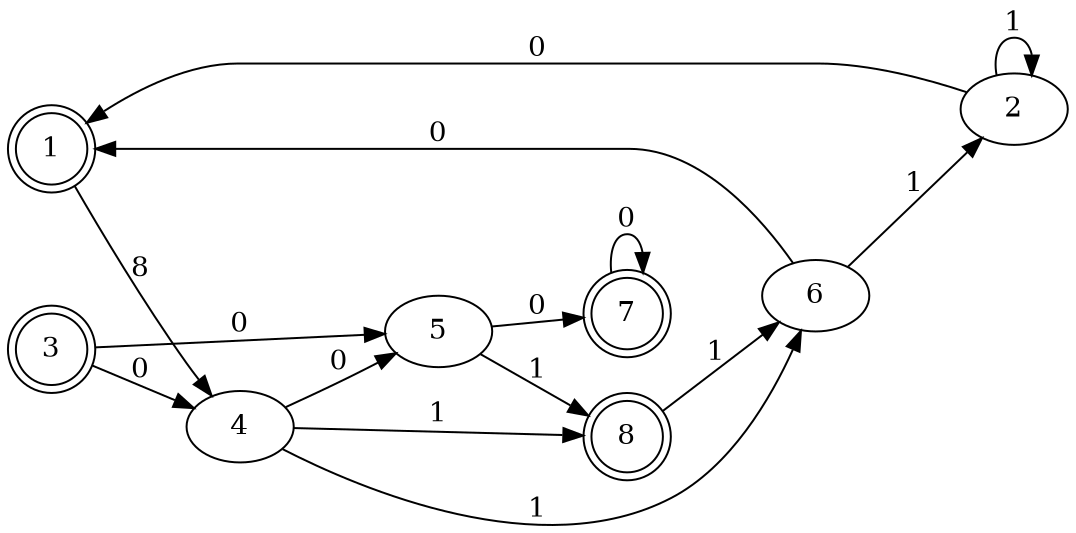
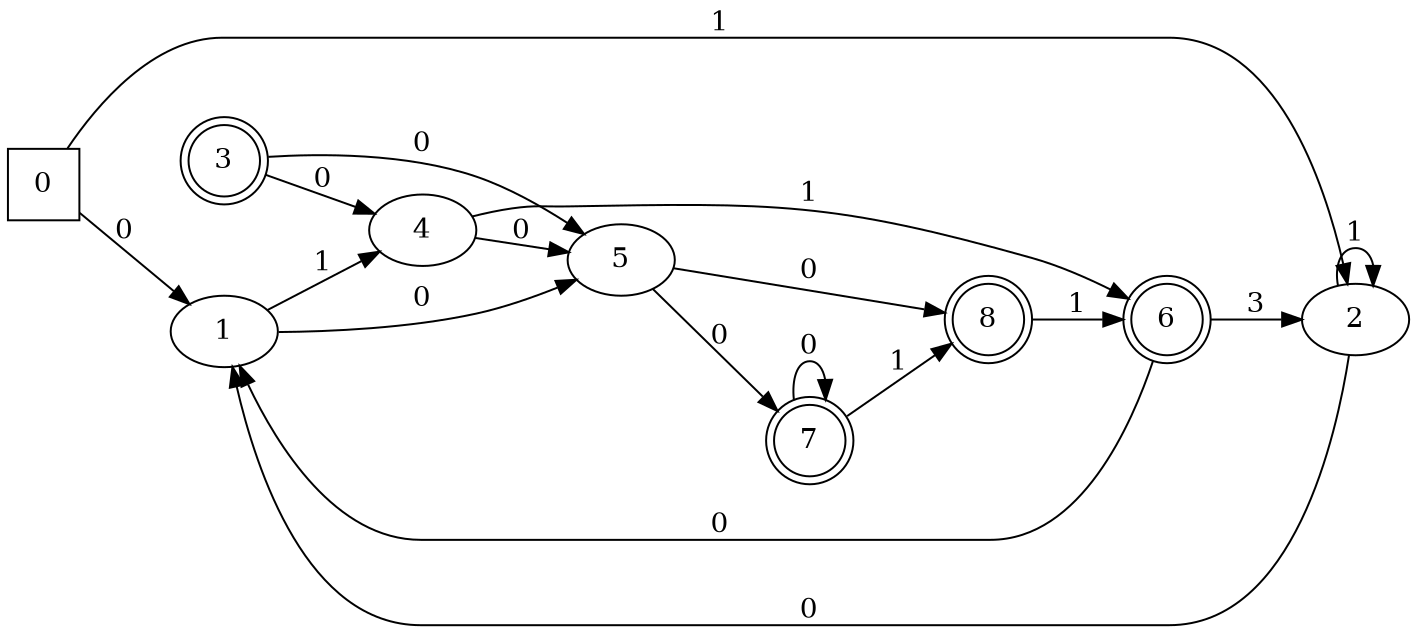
node "1": shape doublecircle -> ellipse
edge "6" -> "2": label "1" -> "3"
node "0": added
edge "1" -> "4": label "8" -> "1"
node "6": shape ellipse -> doublecircle
edge "1" -> "5": added, label "0"
edge "5" -> "8": label "1" -> "0"
edge "4" -> "8": now "7" -> "8"
